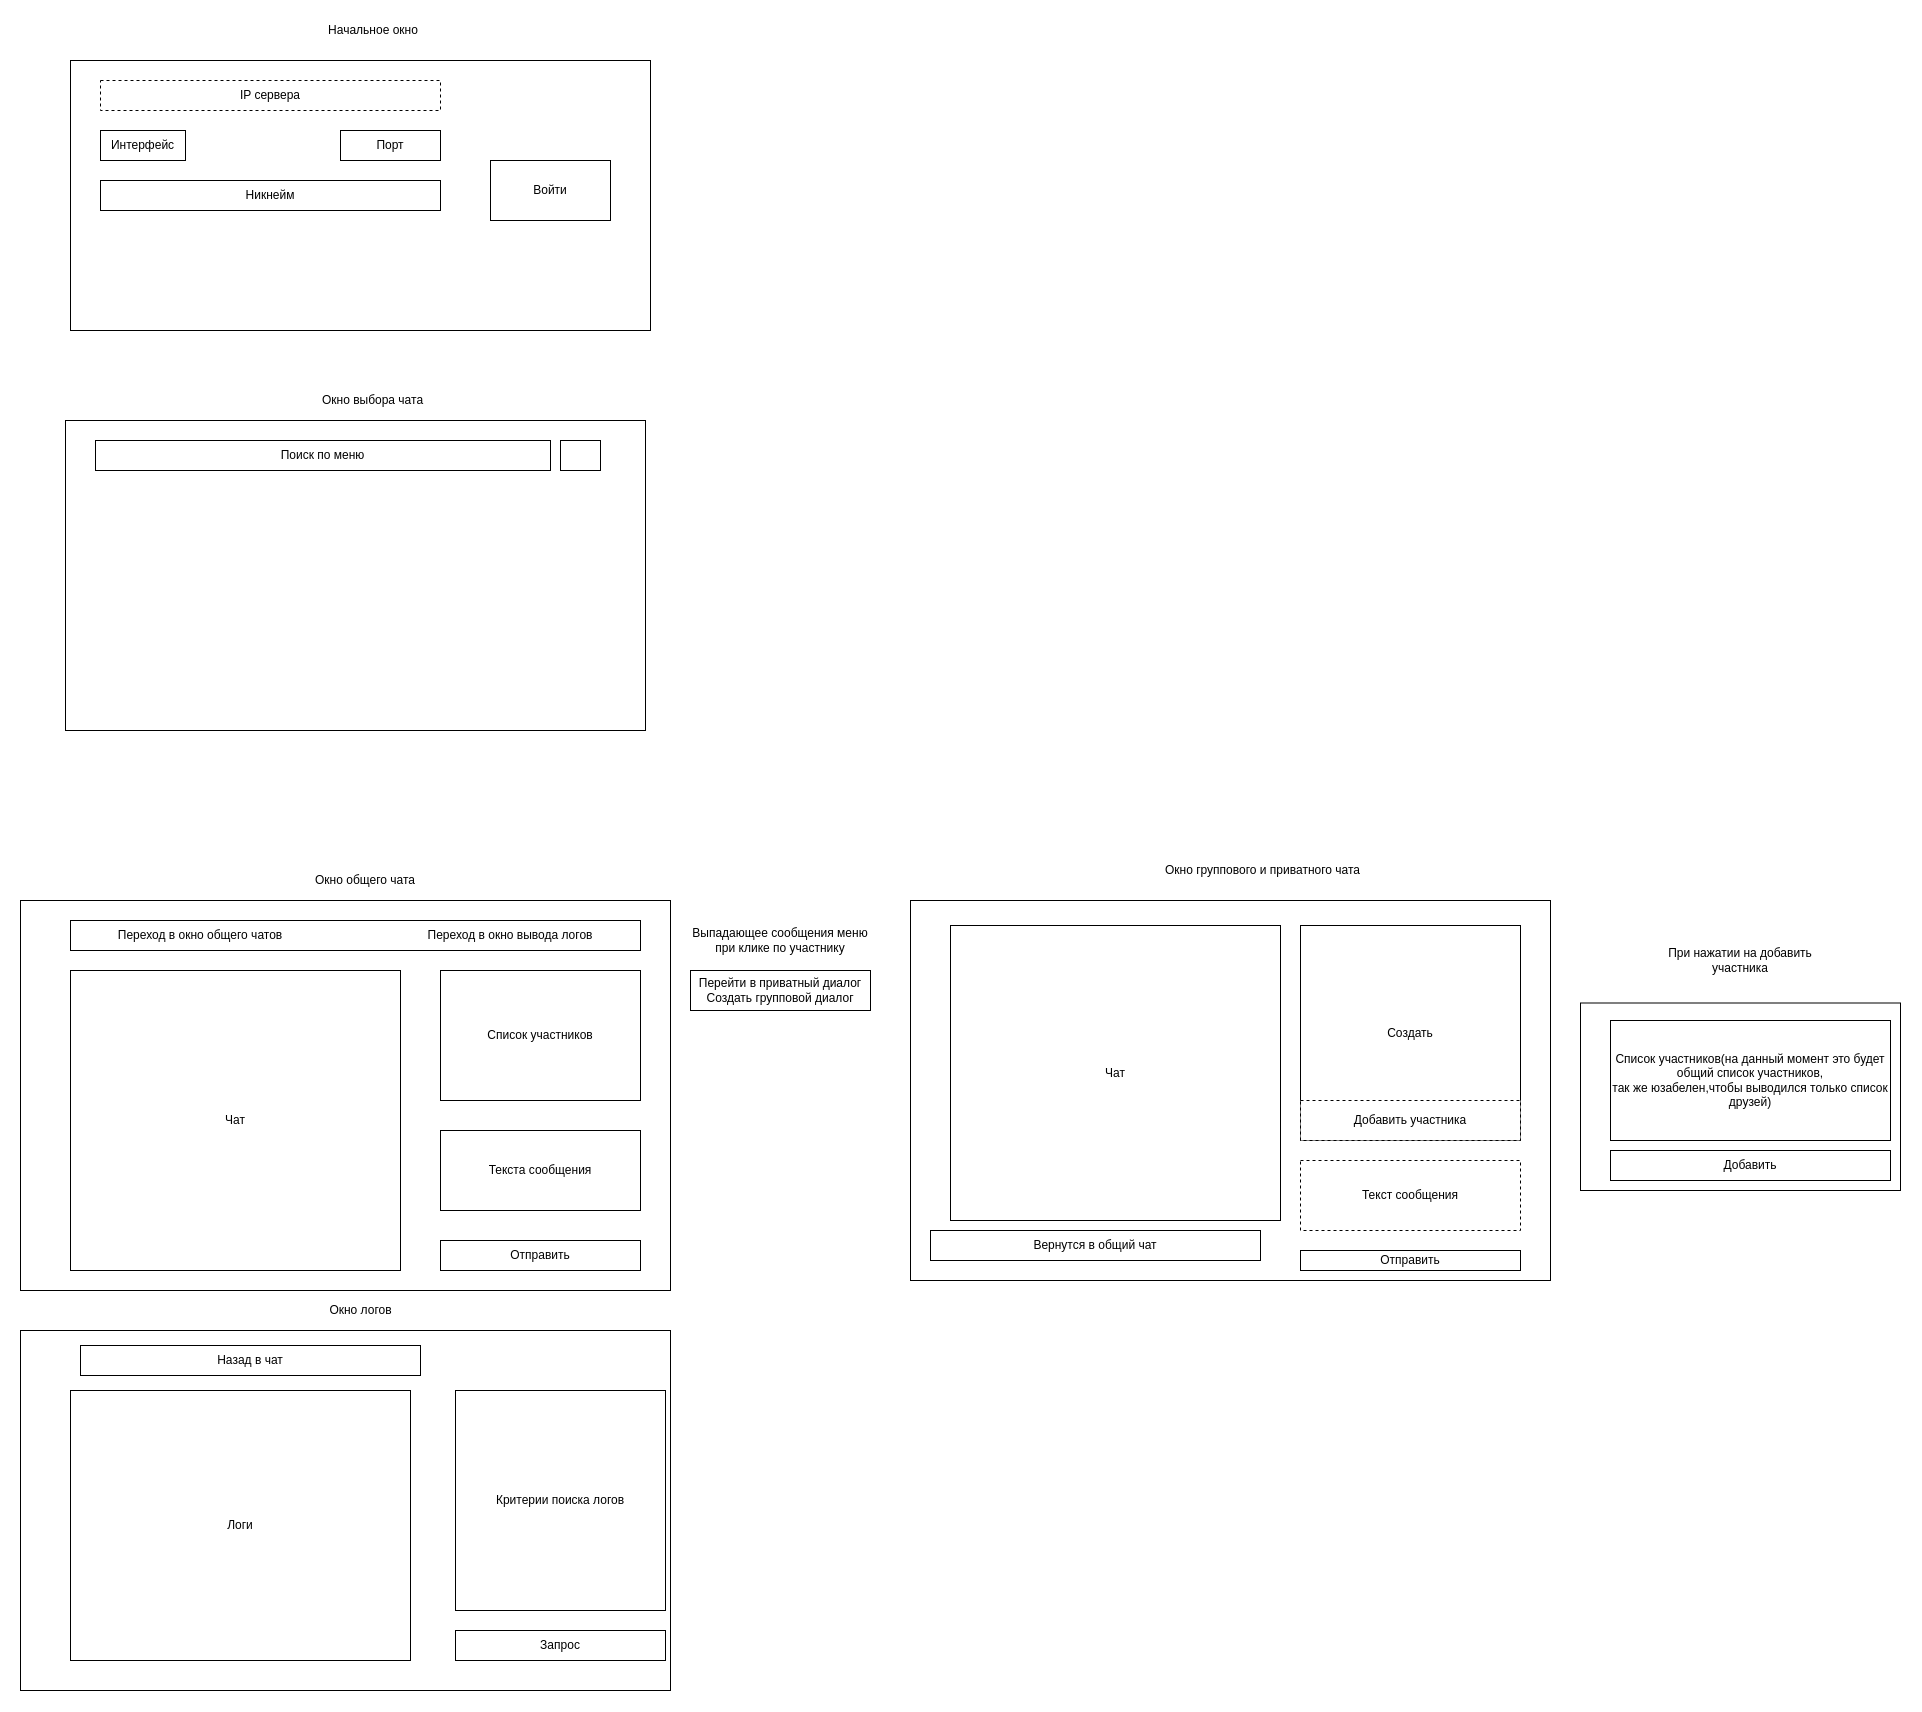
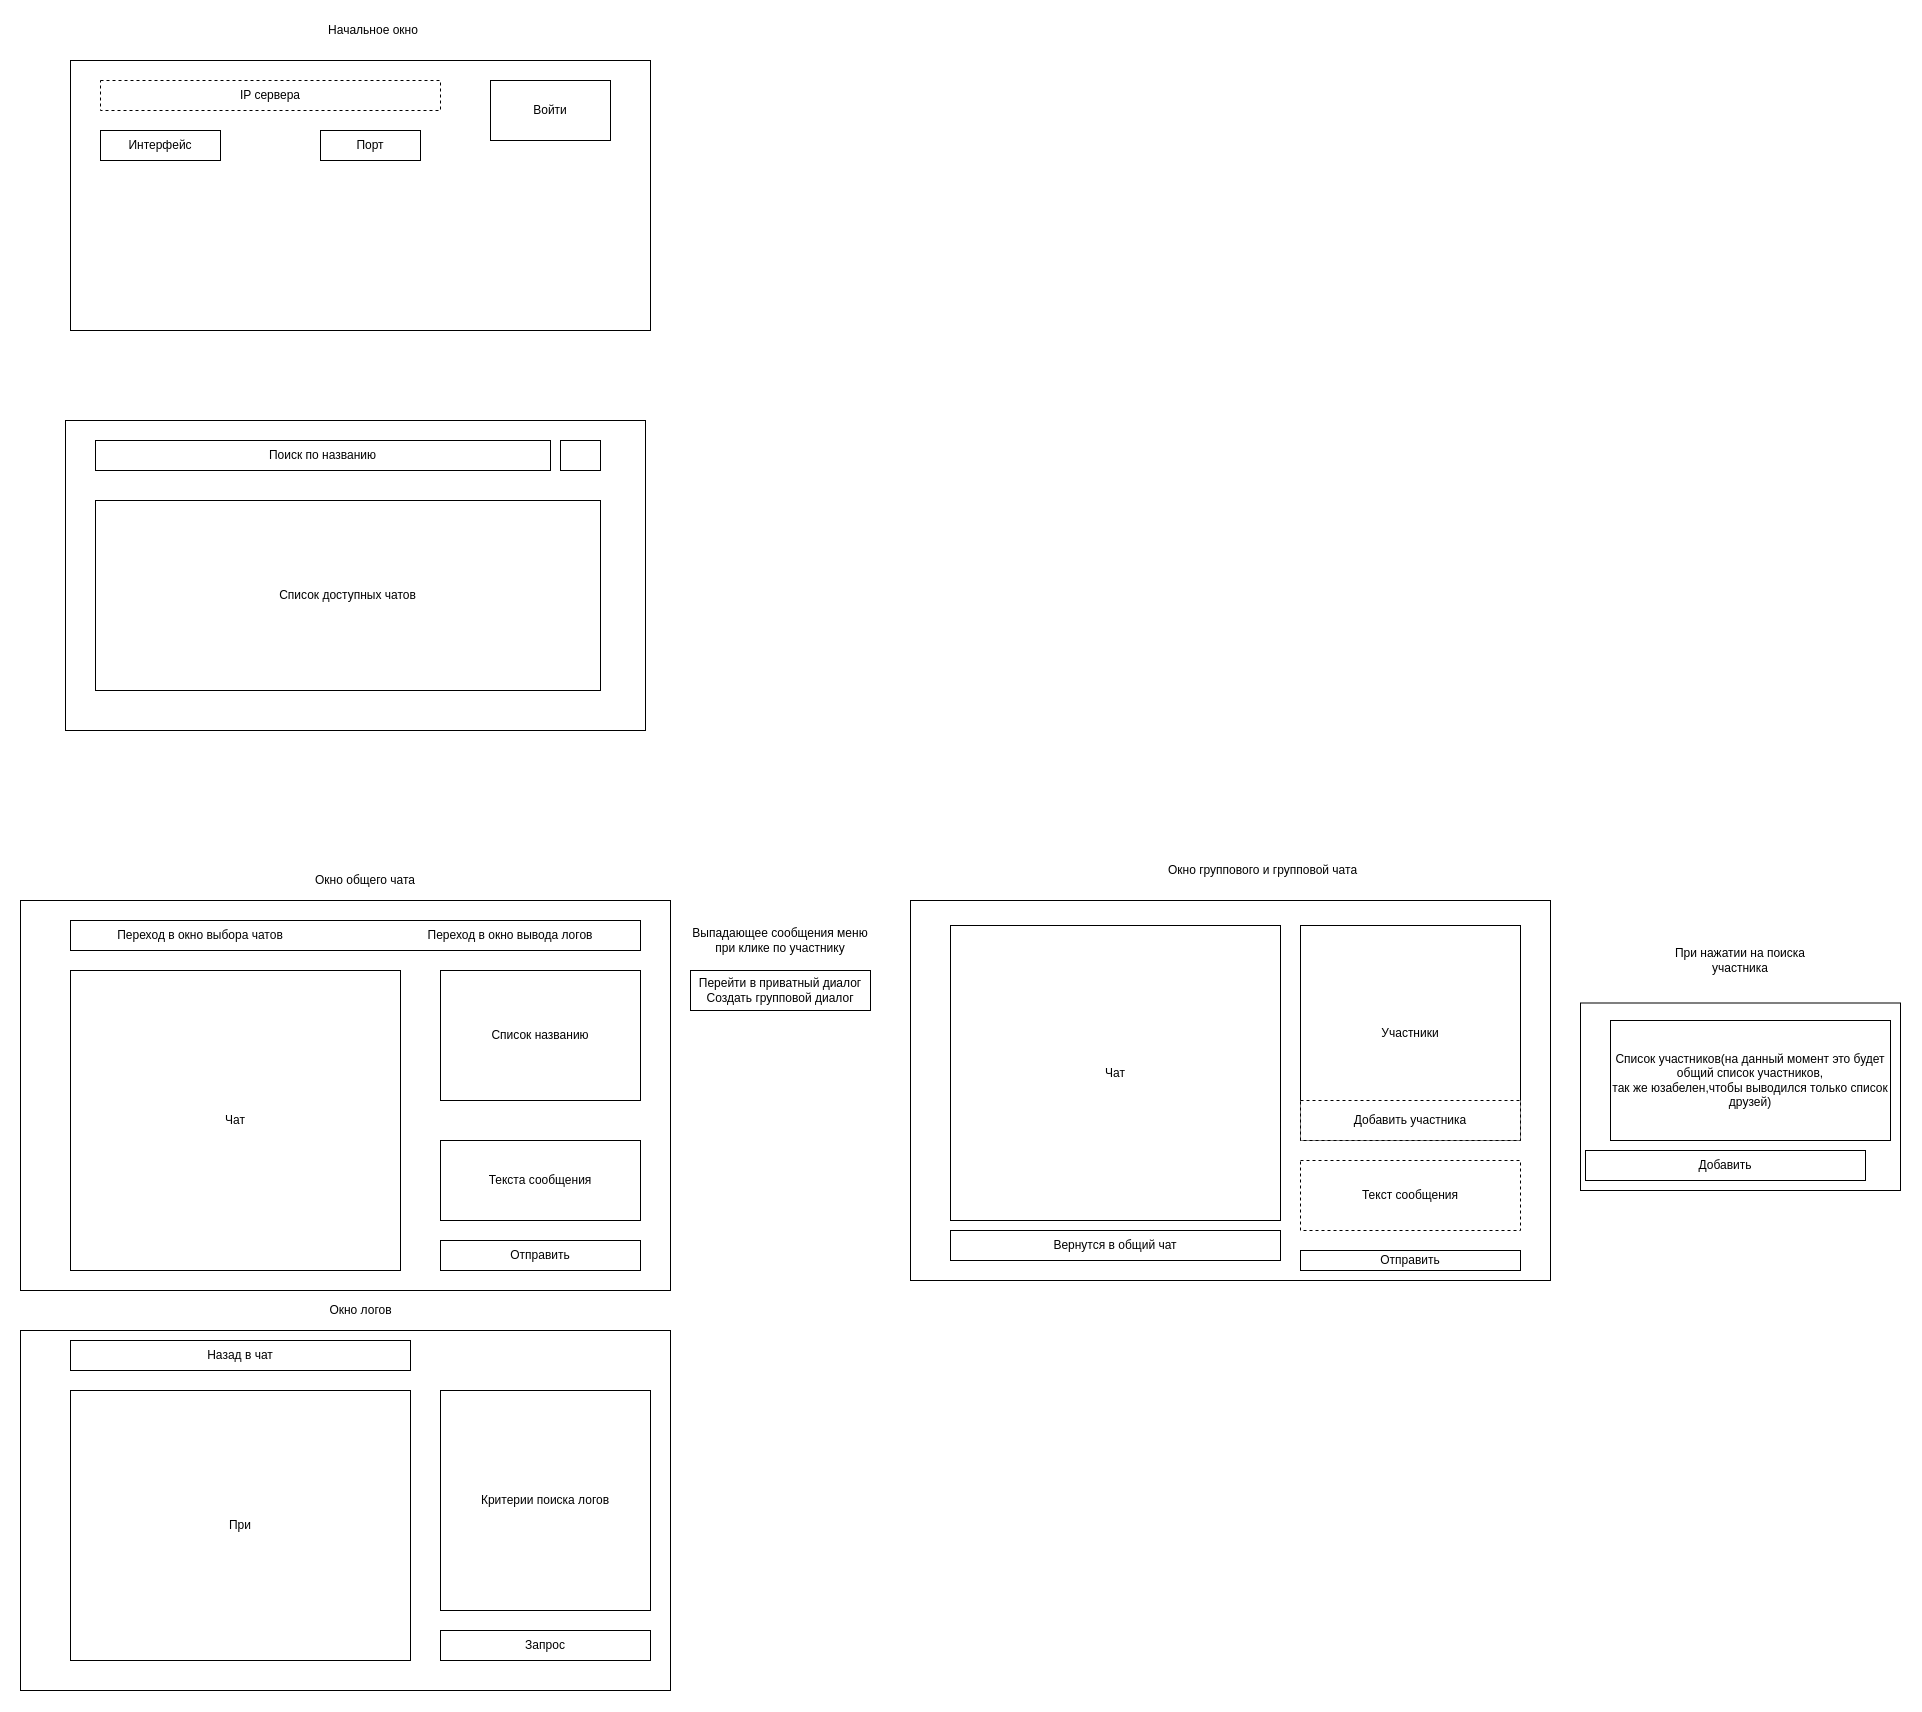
node "Интерфейс": size 85x30 -> 120x30
node "Порт": moved (391, 146) -> (371, 146)
node "Войти": moved (551, 191) -> (551, 111)
node "Никнейм": removed
node "Окно выбора чата": removed
node "Поиск по меню": label "Поиск по меню" -> "Поиск по названию"
node "Список доступных чатов": added
node "Окно группового и приватного чата": label "Окно группового и приватного чата" -> "Окно группового и групповой чата"
node "Переход в окно общего чатов": label "Переход в окно общего чатов" -> "Переход в окно выбора чатов"
node "При нажатии на добавить участника": label "При нажатии на добавить участника" -> "При нажатии на поиска участника"
node "Создать": label "Создать" -> "Участники"
node "Список участников": label "Список участников" -> "Список названию"
node "Добавить": moved (1751, 1166) -> (1726, 1166)
node "Текста сообщения": moved (541, 1171) -> (541, 1181)
node "Вернутся в общий чат": moved (1096, 1246) -> (1116, 1246)
node "Назад в чат": moved (251, 1361) -> (241, 1356)
node "Критерии поиска логов": moved (561, 1501) -> (546, 1501)
node "Логи": label "Логи" -> "При"
node "Запрос": moved (561, 1646) -> (546, 1646)
